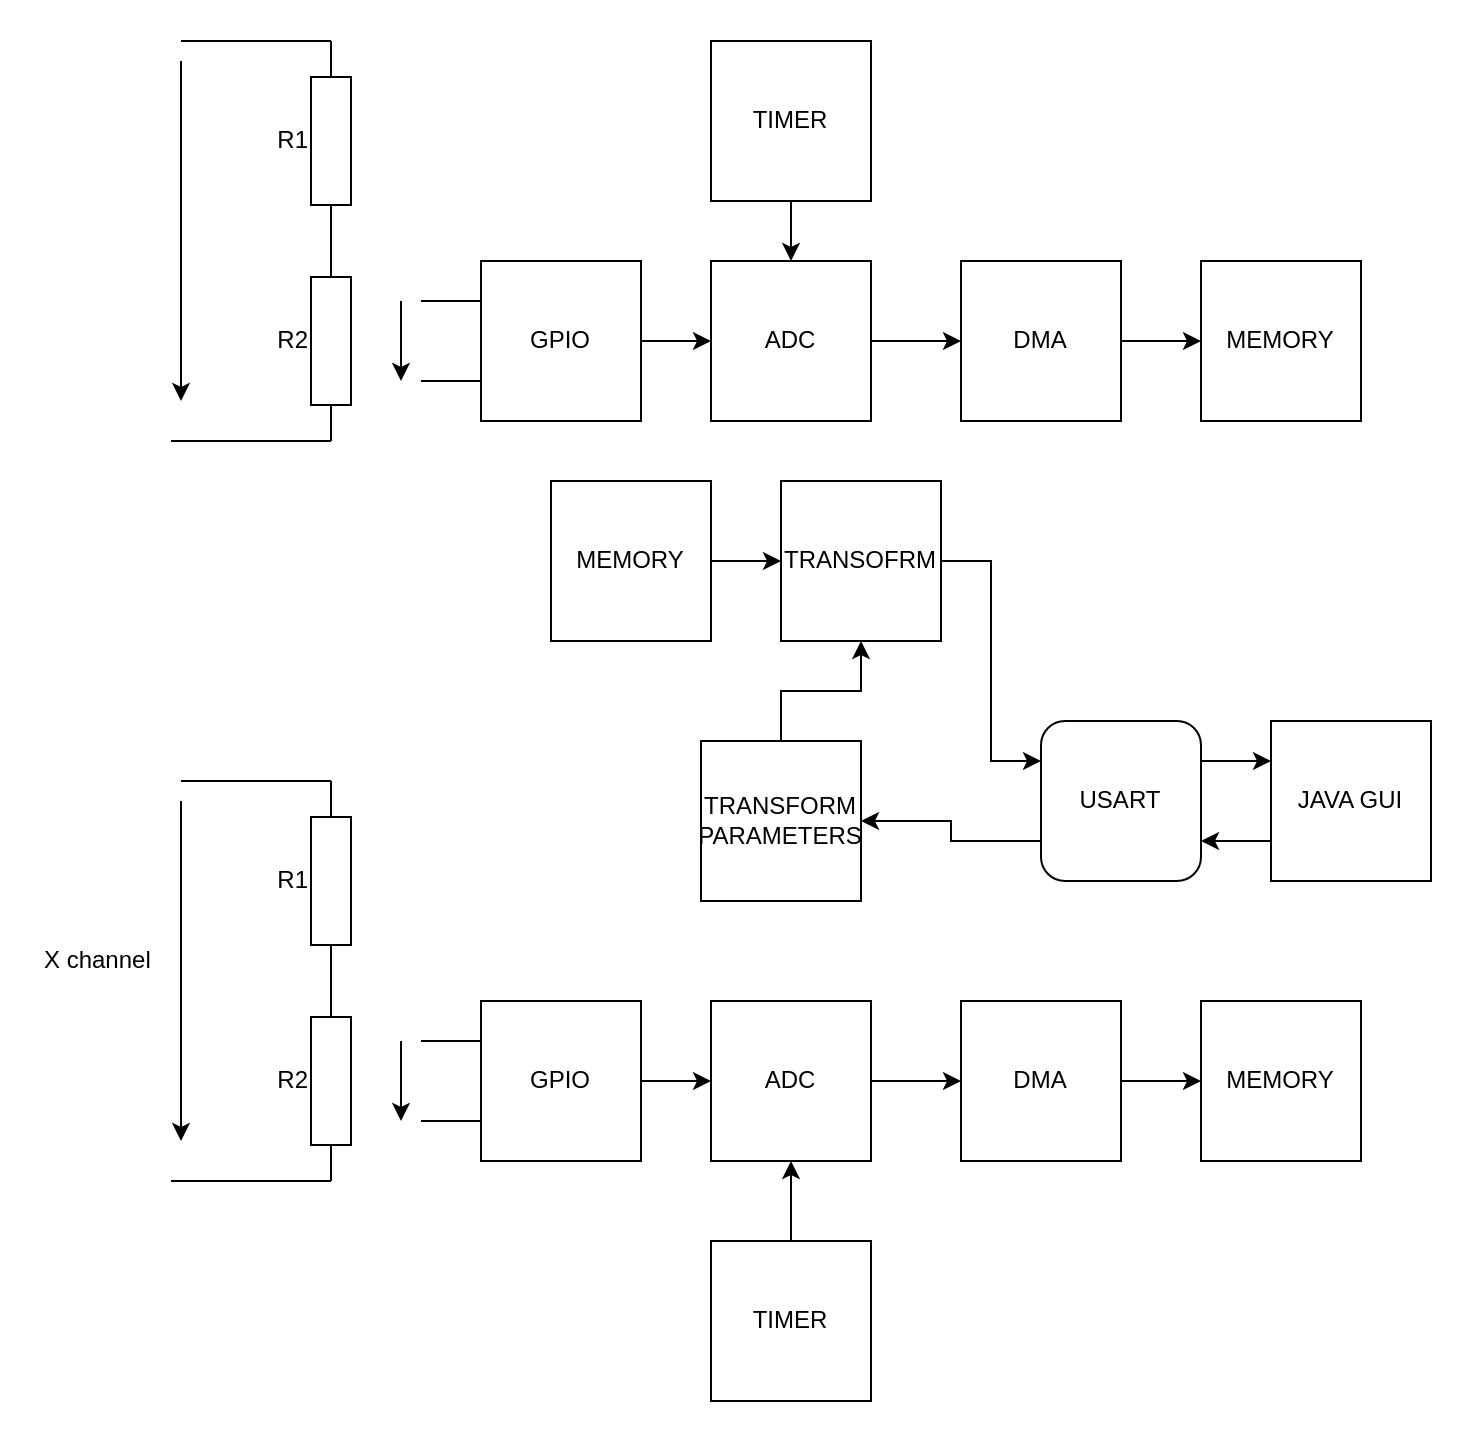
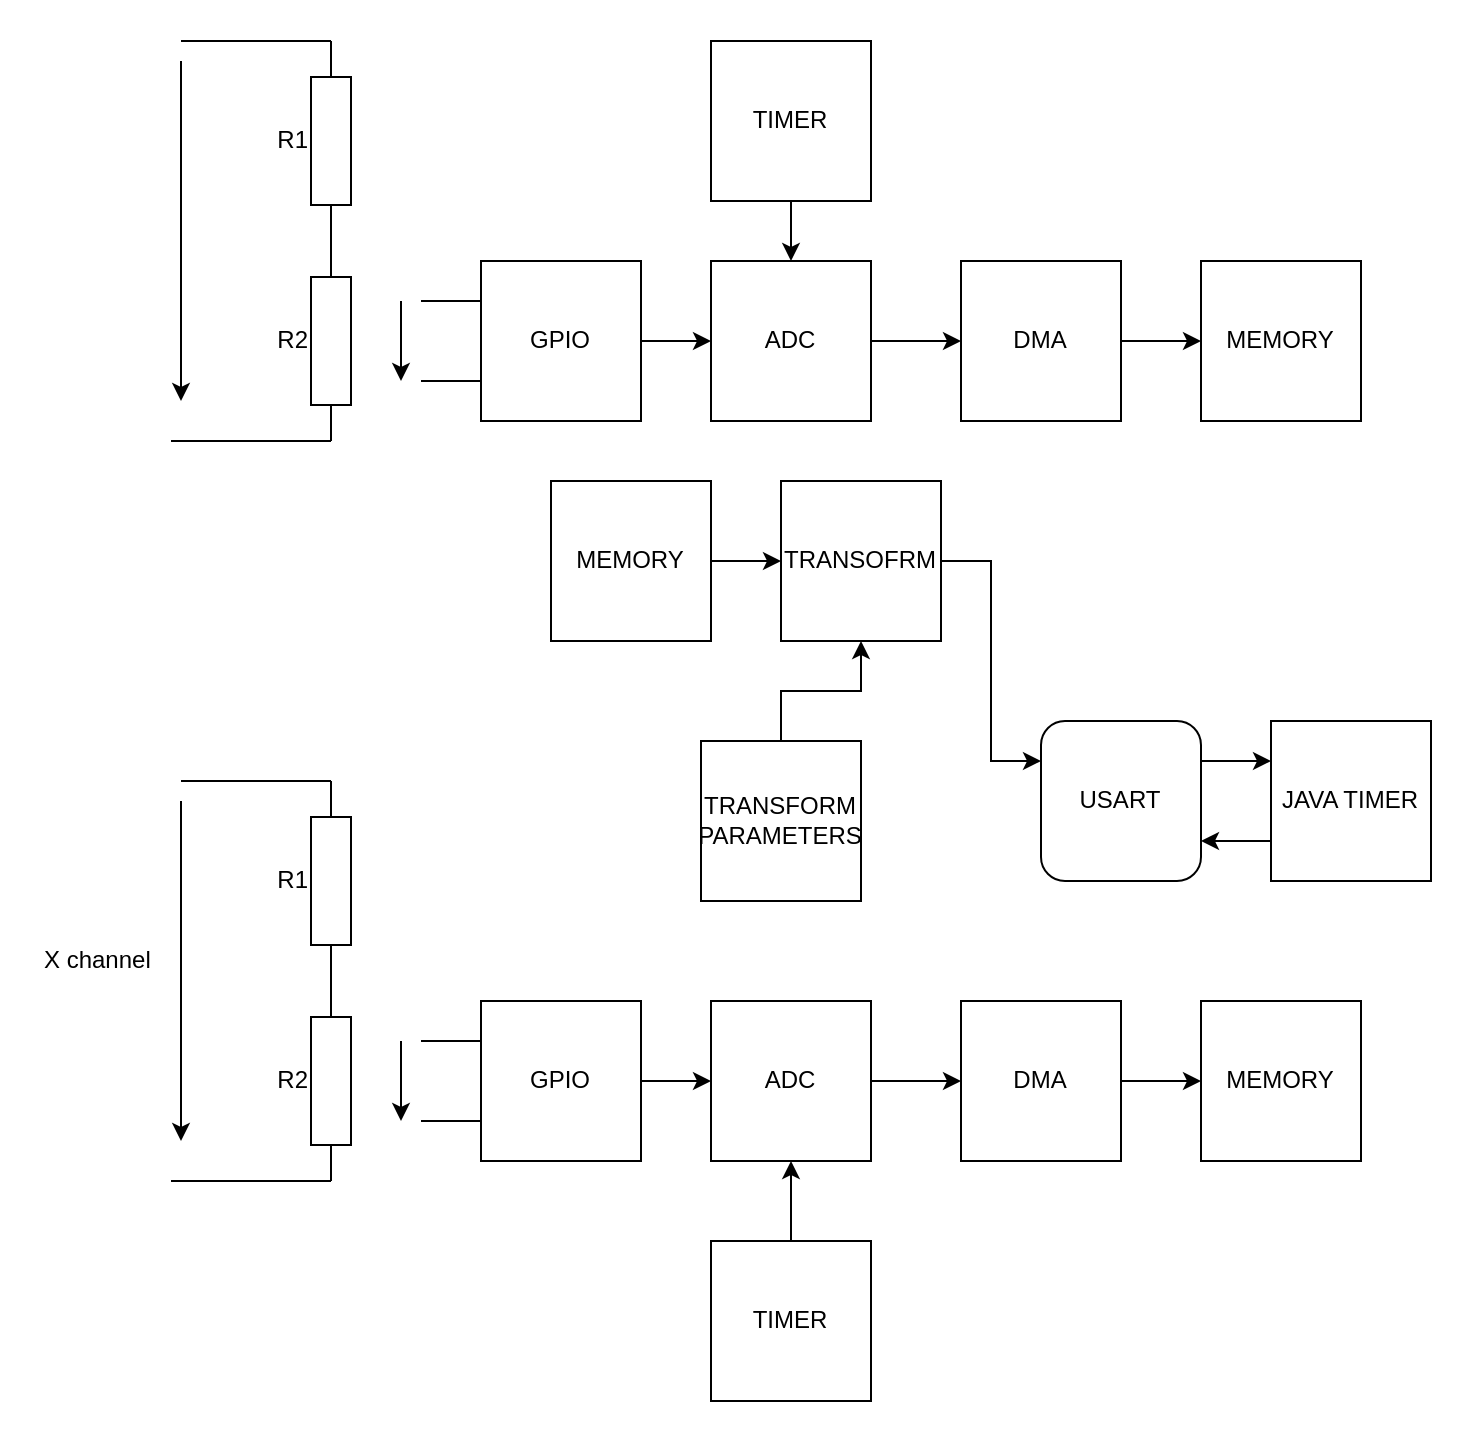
node "JAVA GUI": label "JAVA GUI" -> "JAVA TIMER"
edge "USART" -> "TRANSFORM PARAMETERS": removed
